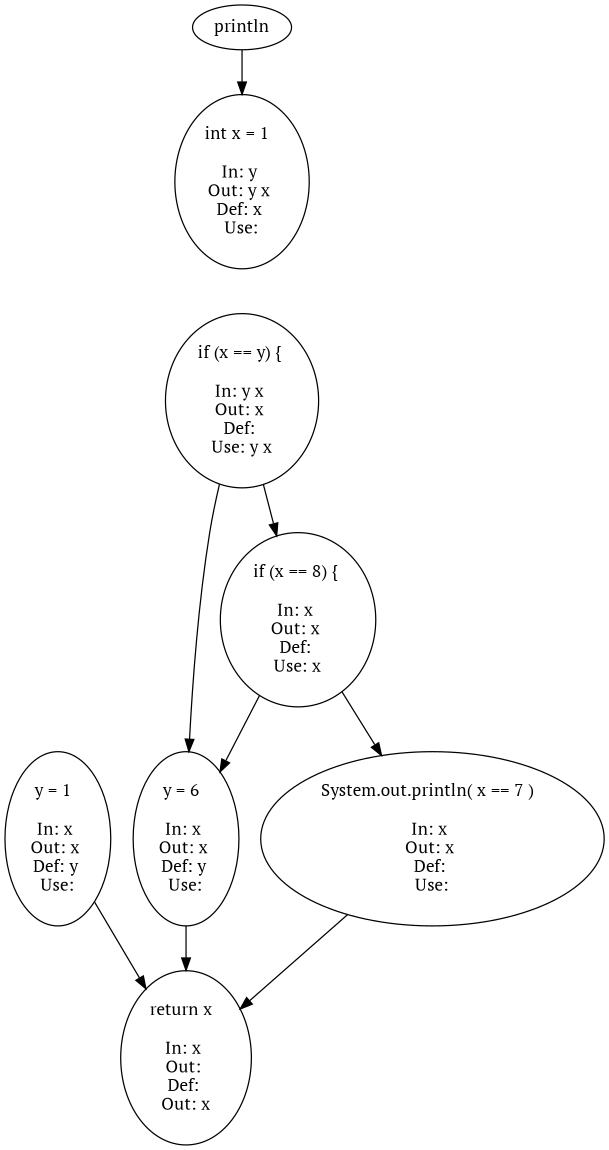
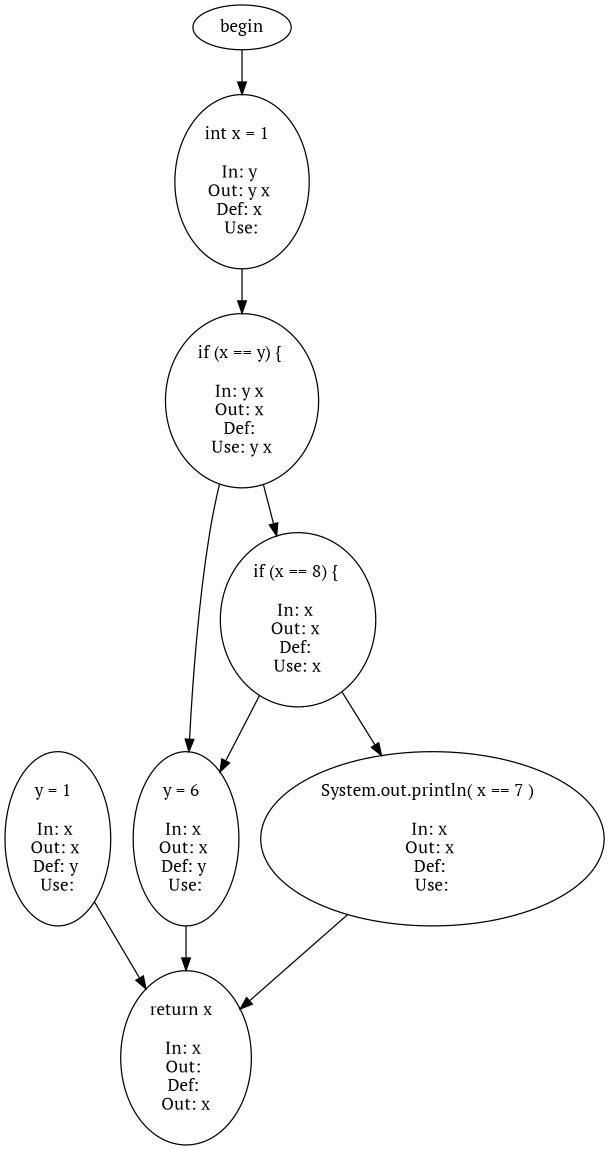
node "println": label "println" -> "begin"
edge "int x = 1 In: y Out: y x Def: x Use:" -> "if (x == y) { In: y x Out: x Def: Use: y x": added
